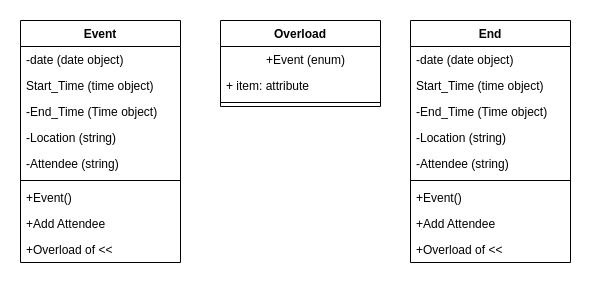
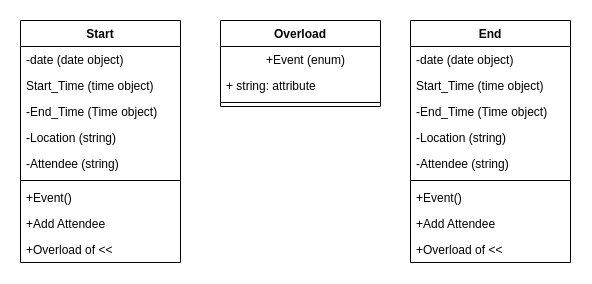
node "Event": label "Event" -> "Start"
node "+ item: attribute": label "+ item: attribute" -> "+ string: attribute"
